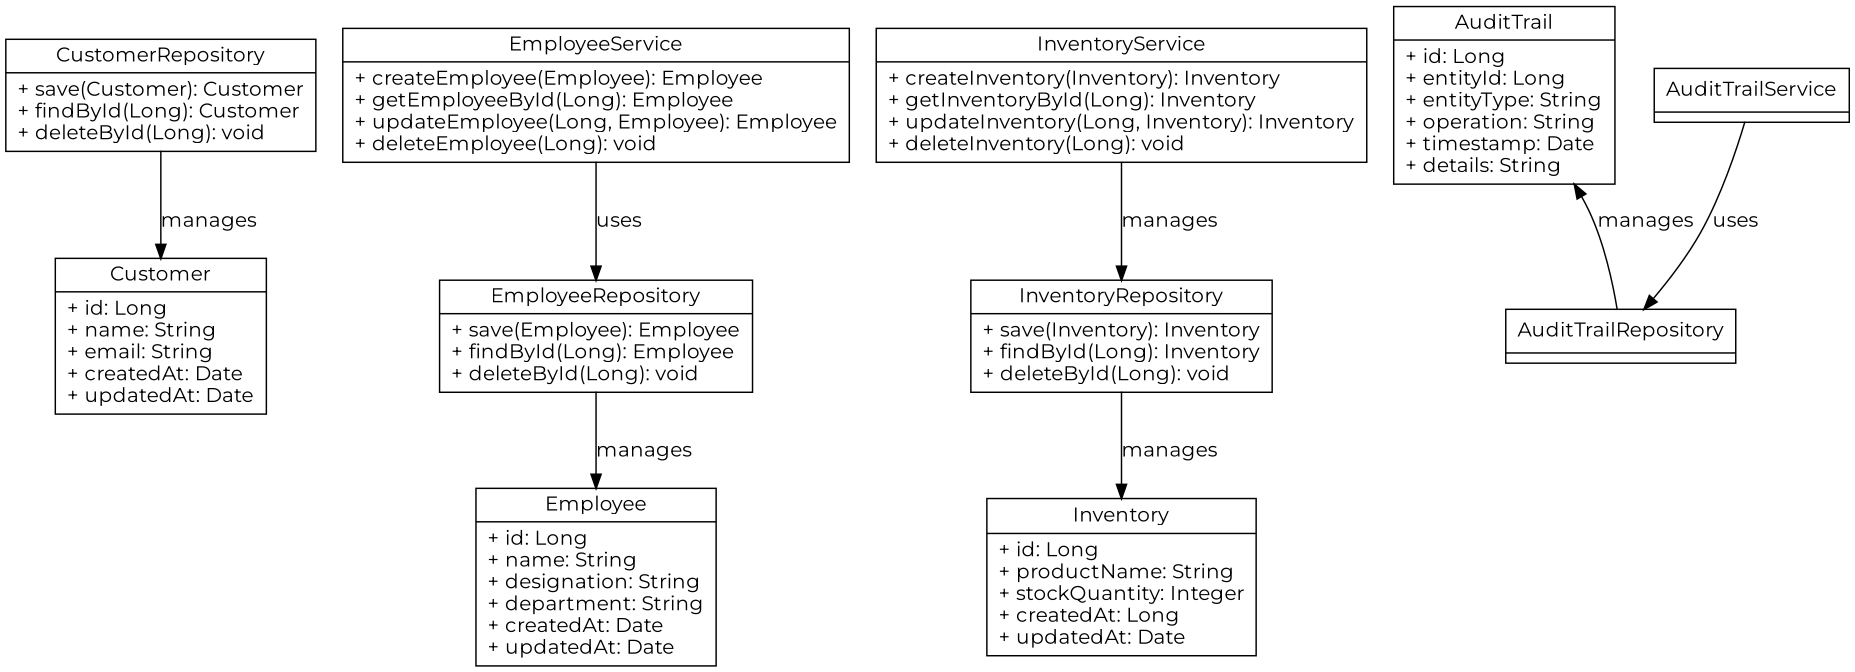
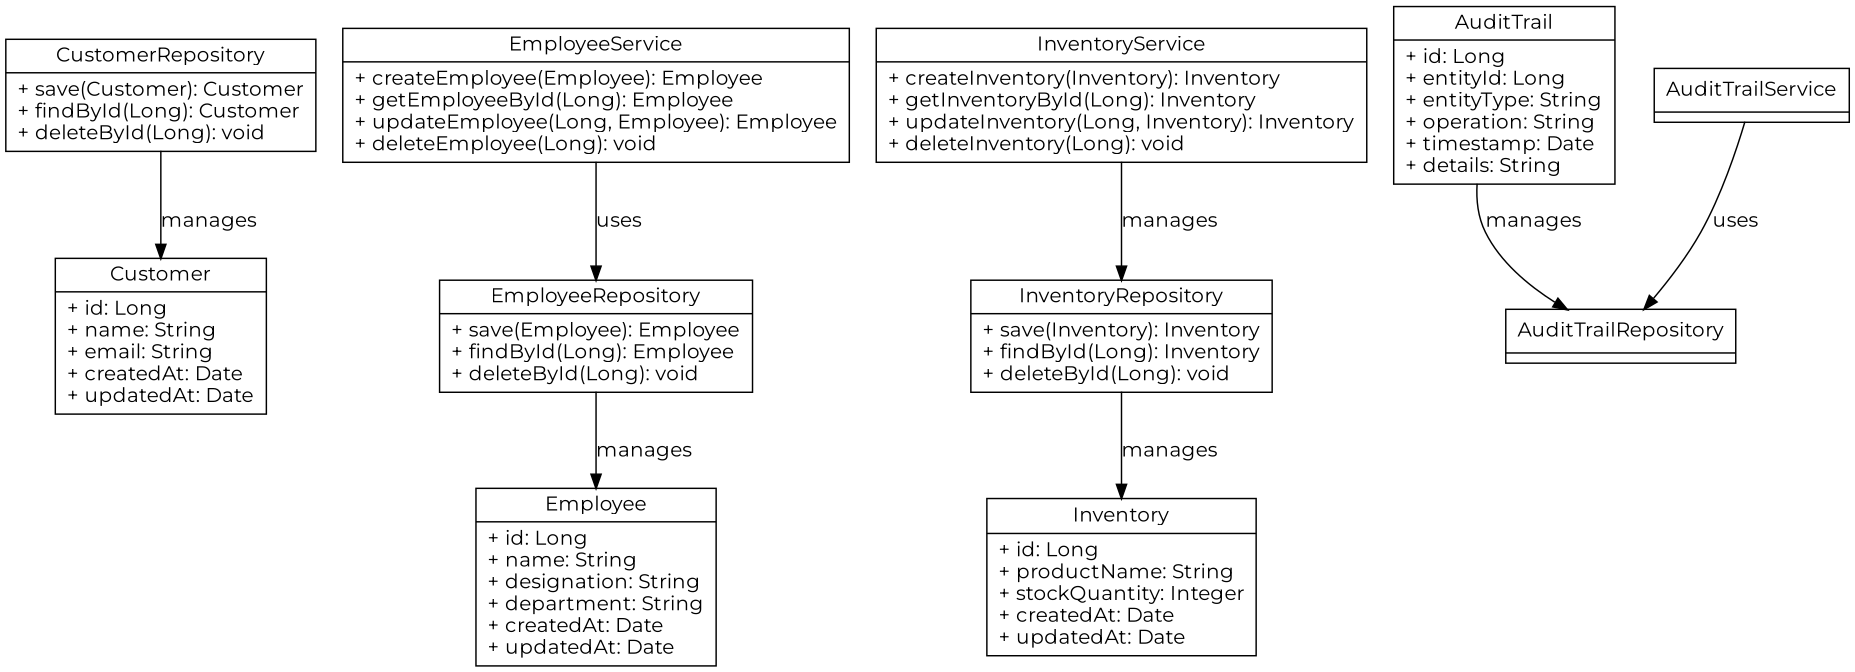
edge "AuditTrailRepository" -> "AuditTrail": reversed
node "Inventory": text "+ createdAt: Long" -> "+ createdAt: Date"
